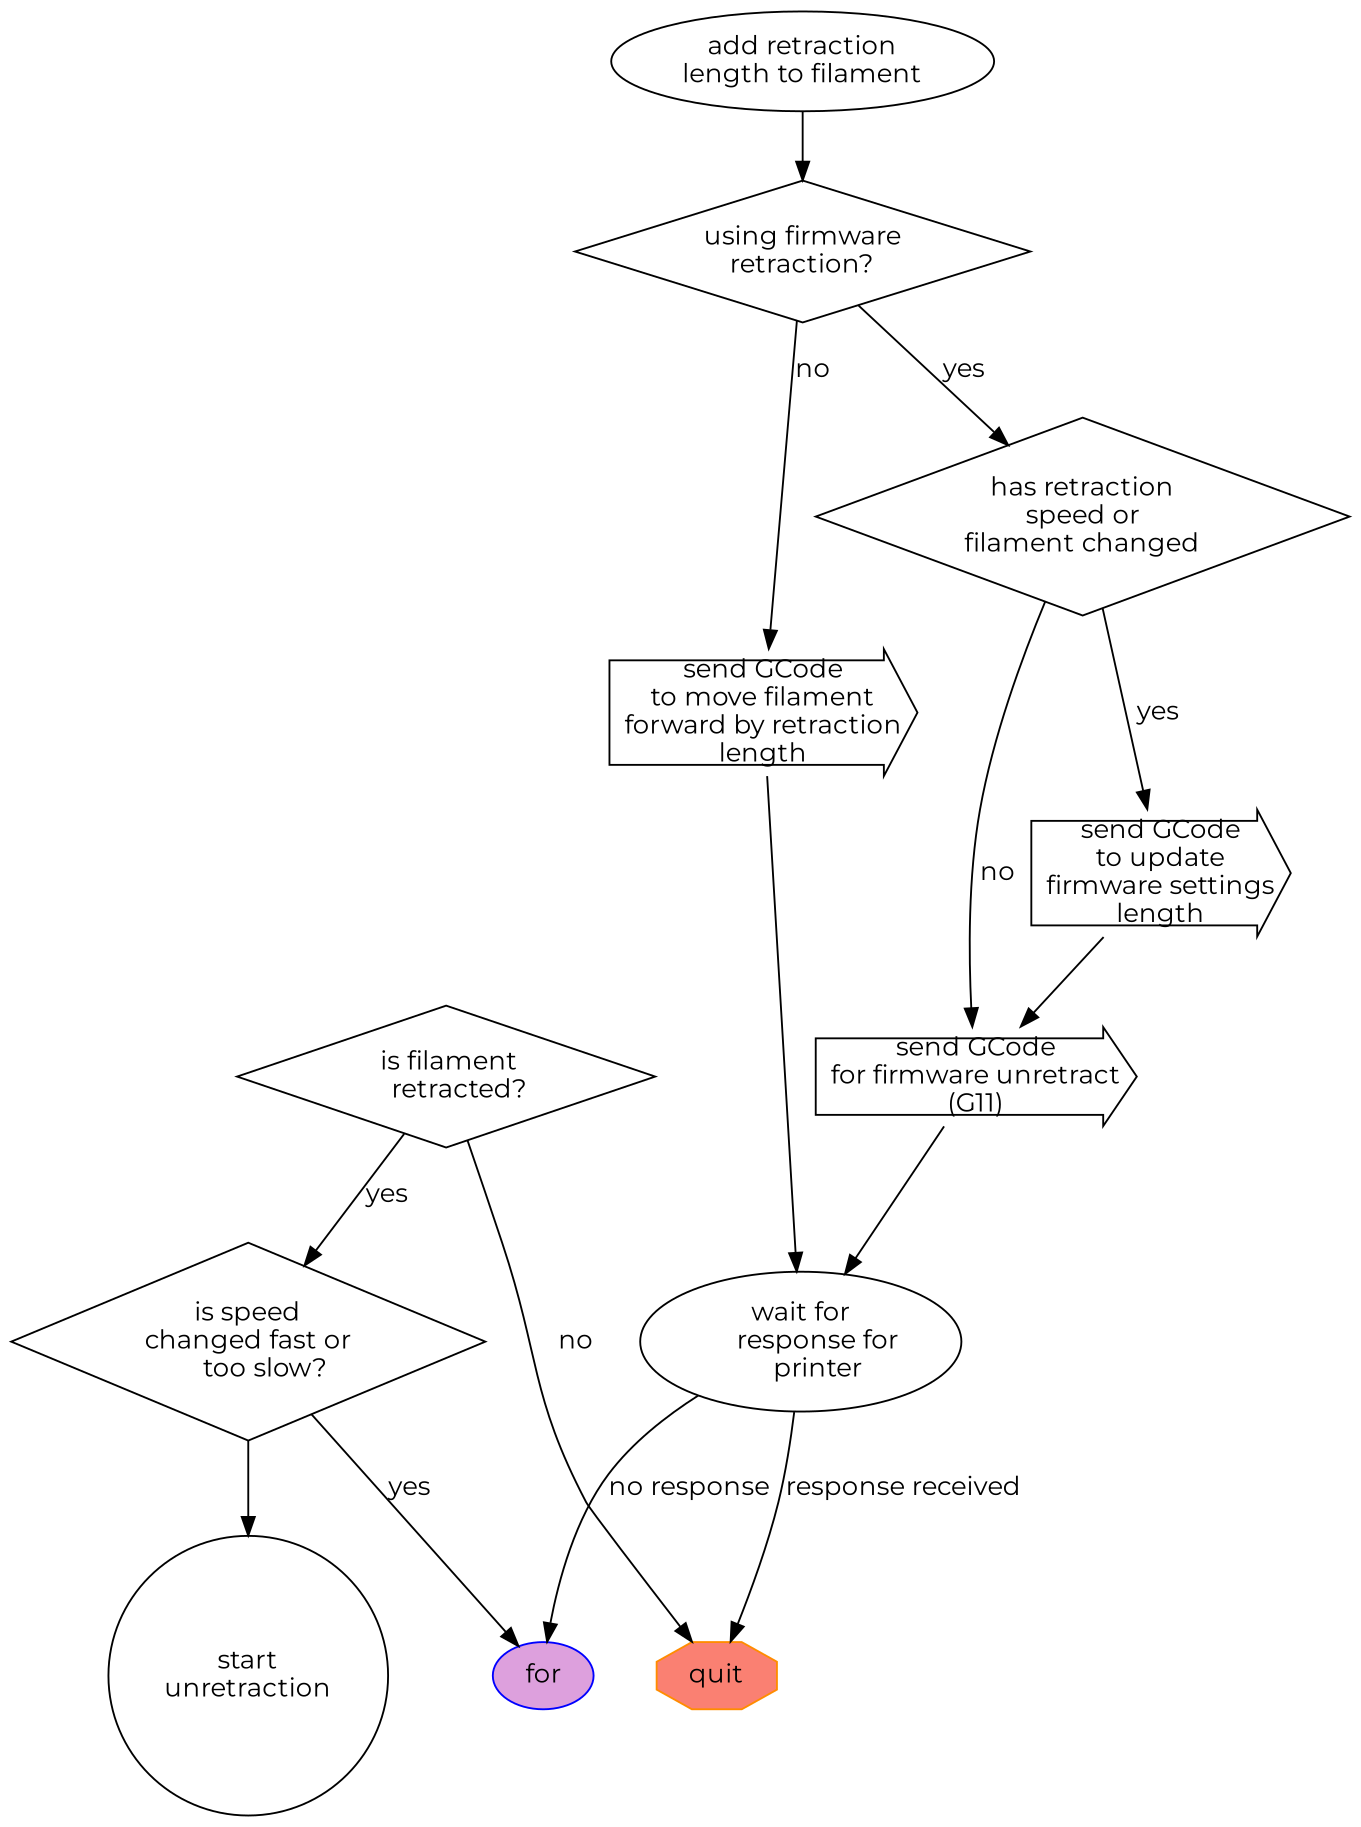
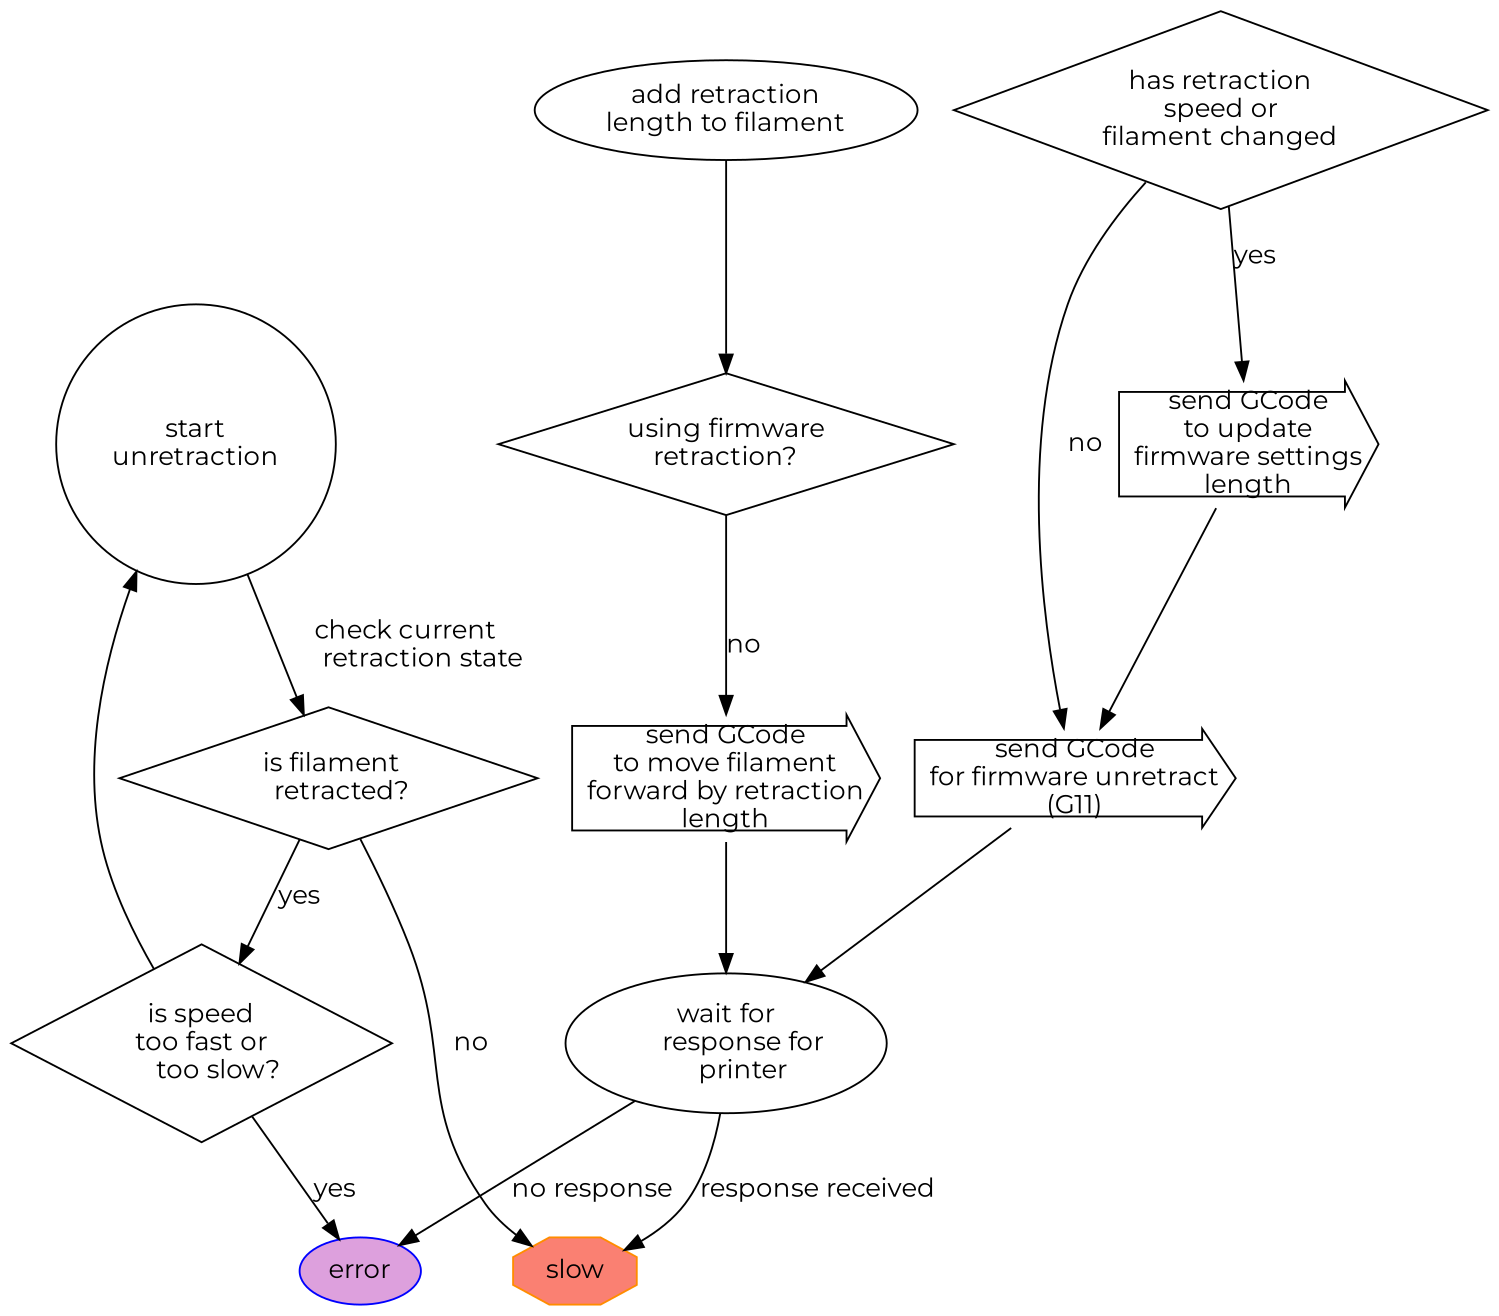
edge "using firmware" -> "has retraction": removed, label "yes"
edge "start" -> "is filament": added, label "check current retraction state"
node "is speed": text "changed fast or" -> "too fast or"
node "for": label "for" -> "error"
node "quit": label "quit" -> "slow"
